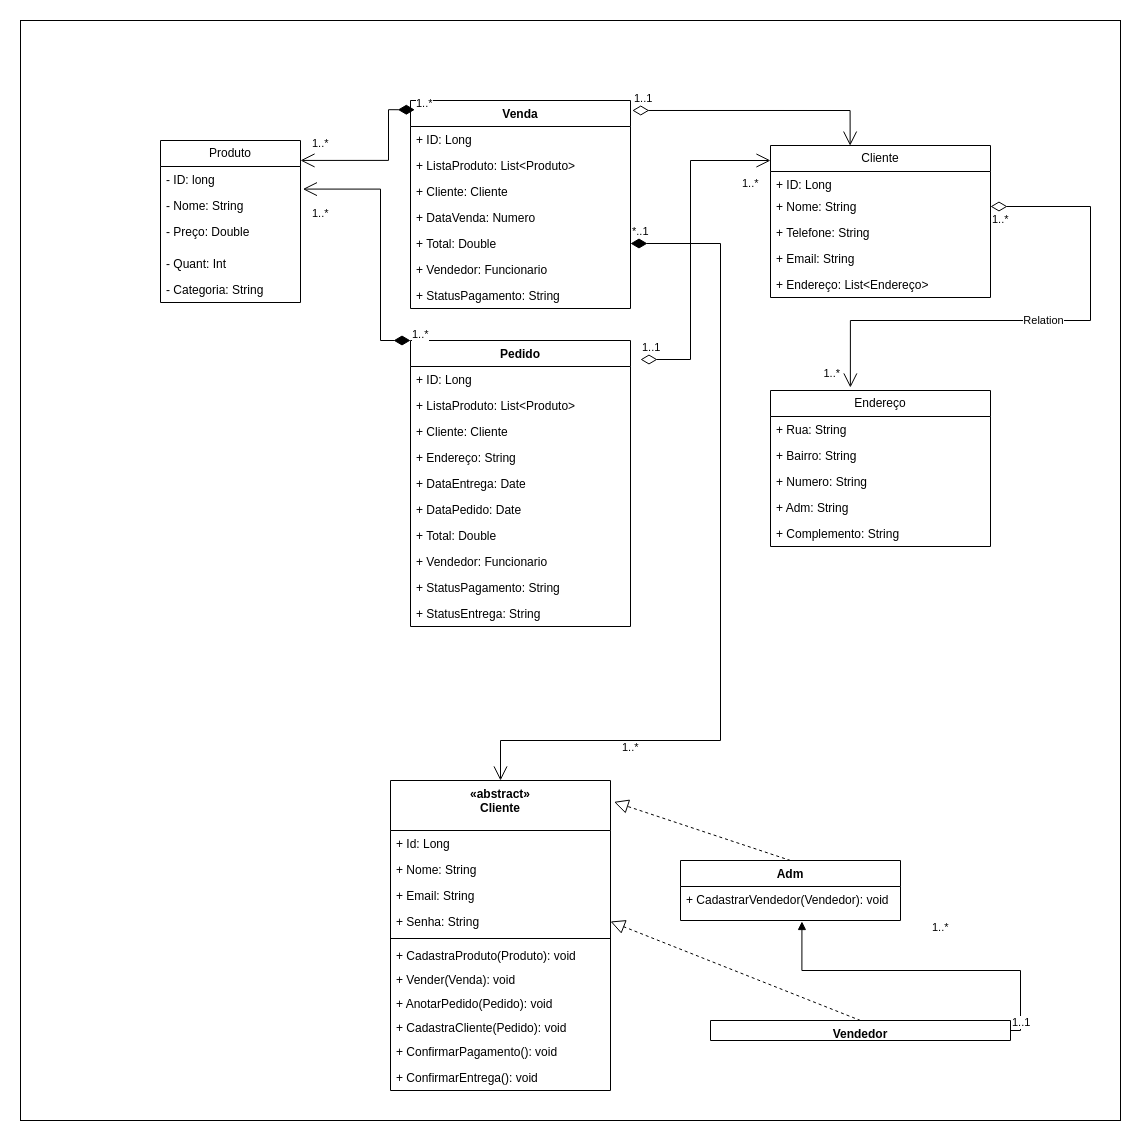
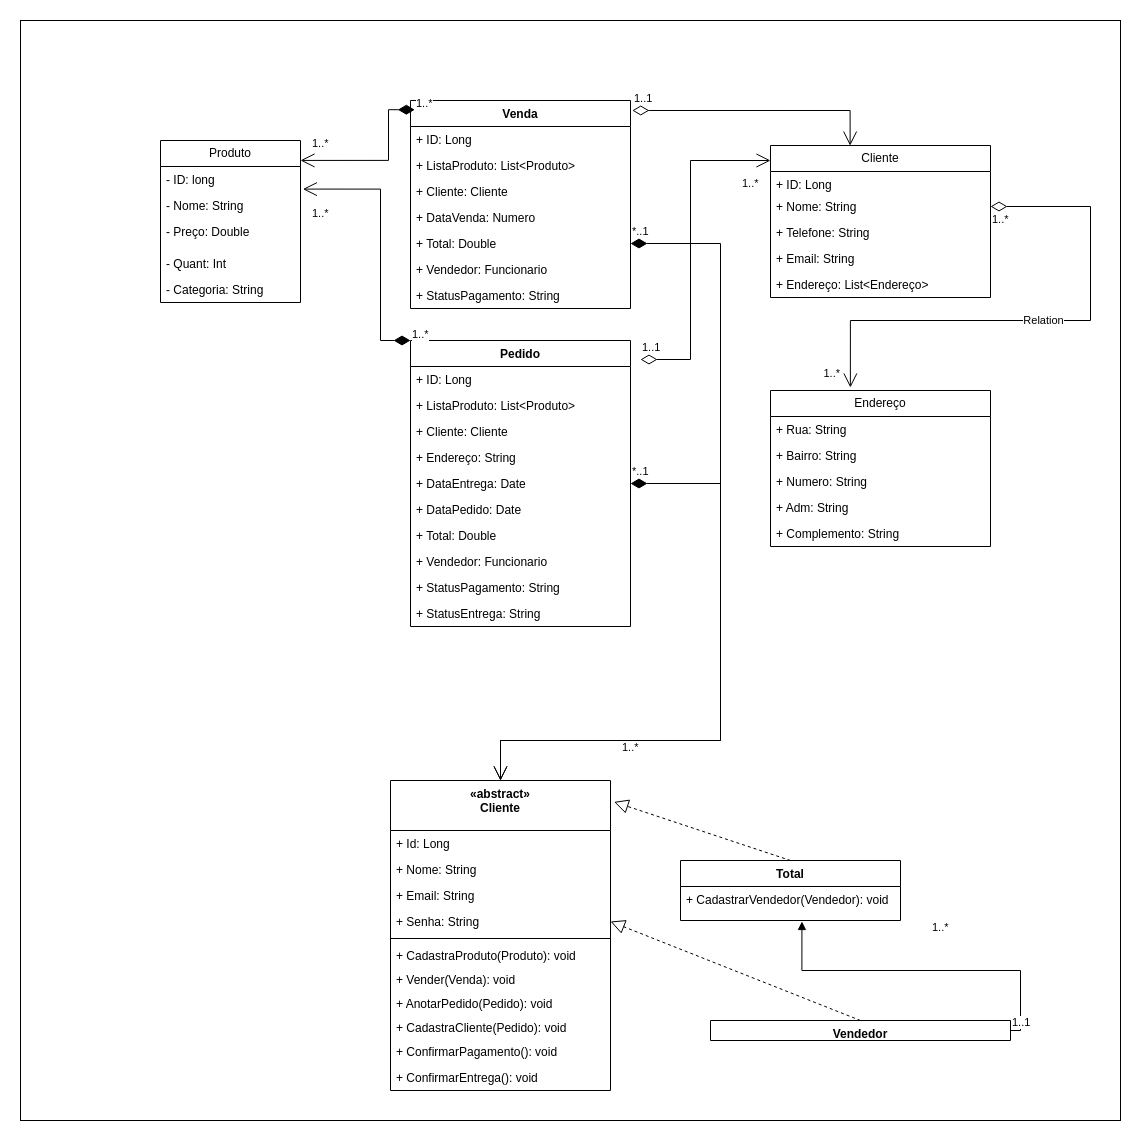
edge "+ DataEntrega: Date" -- "«abstract» Cliente": added, label "*..1"
node "Adm": label "Adm" -> "Total"
